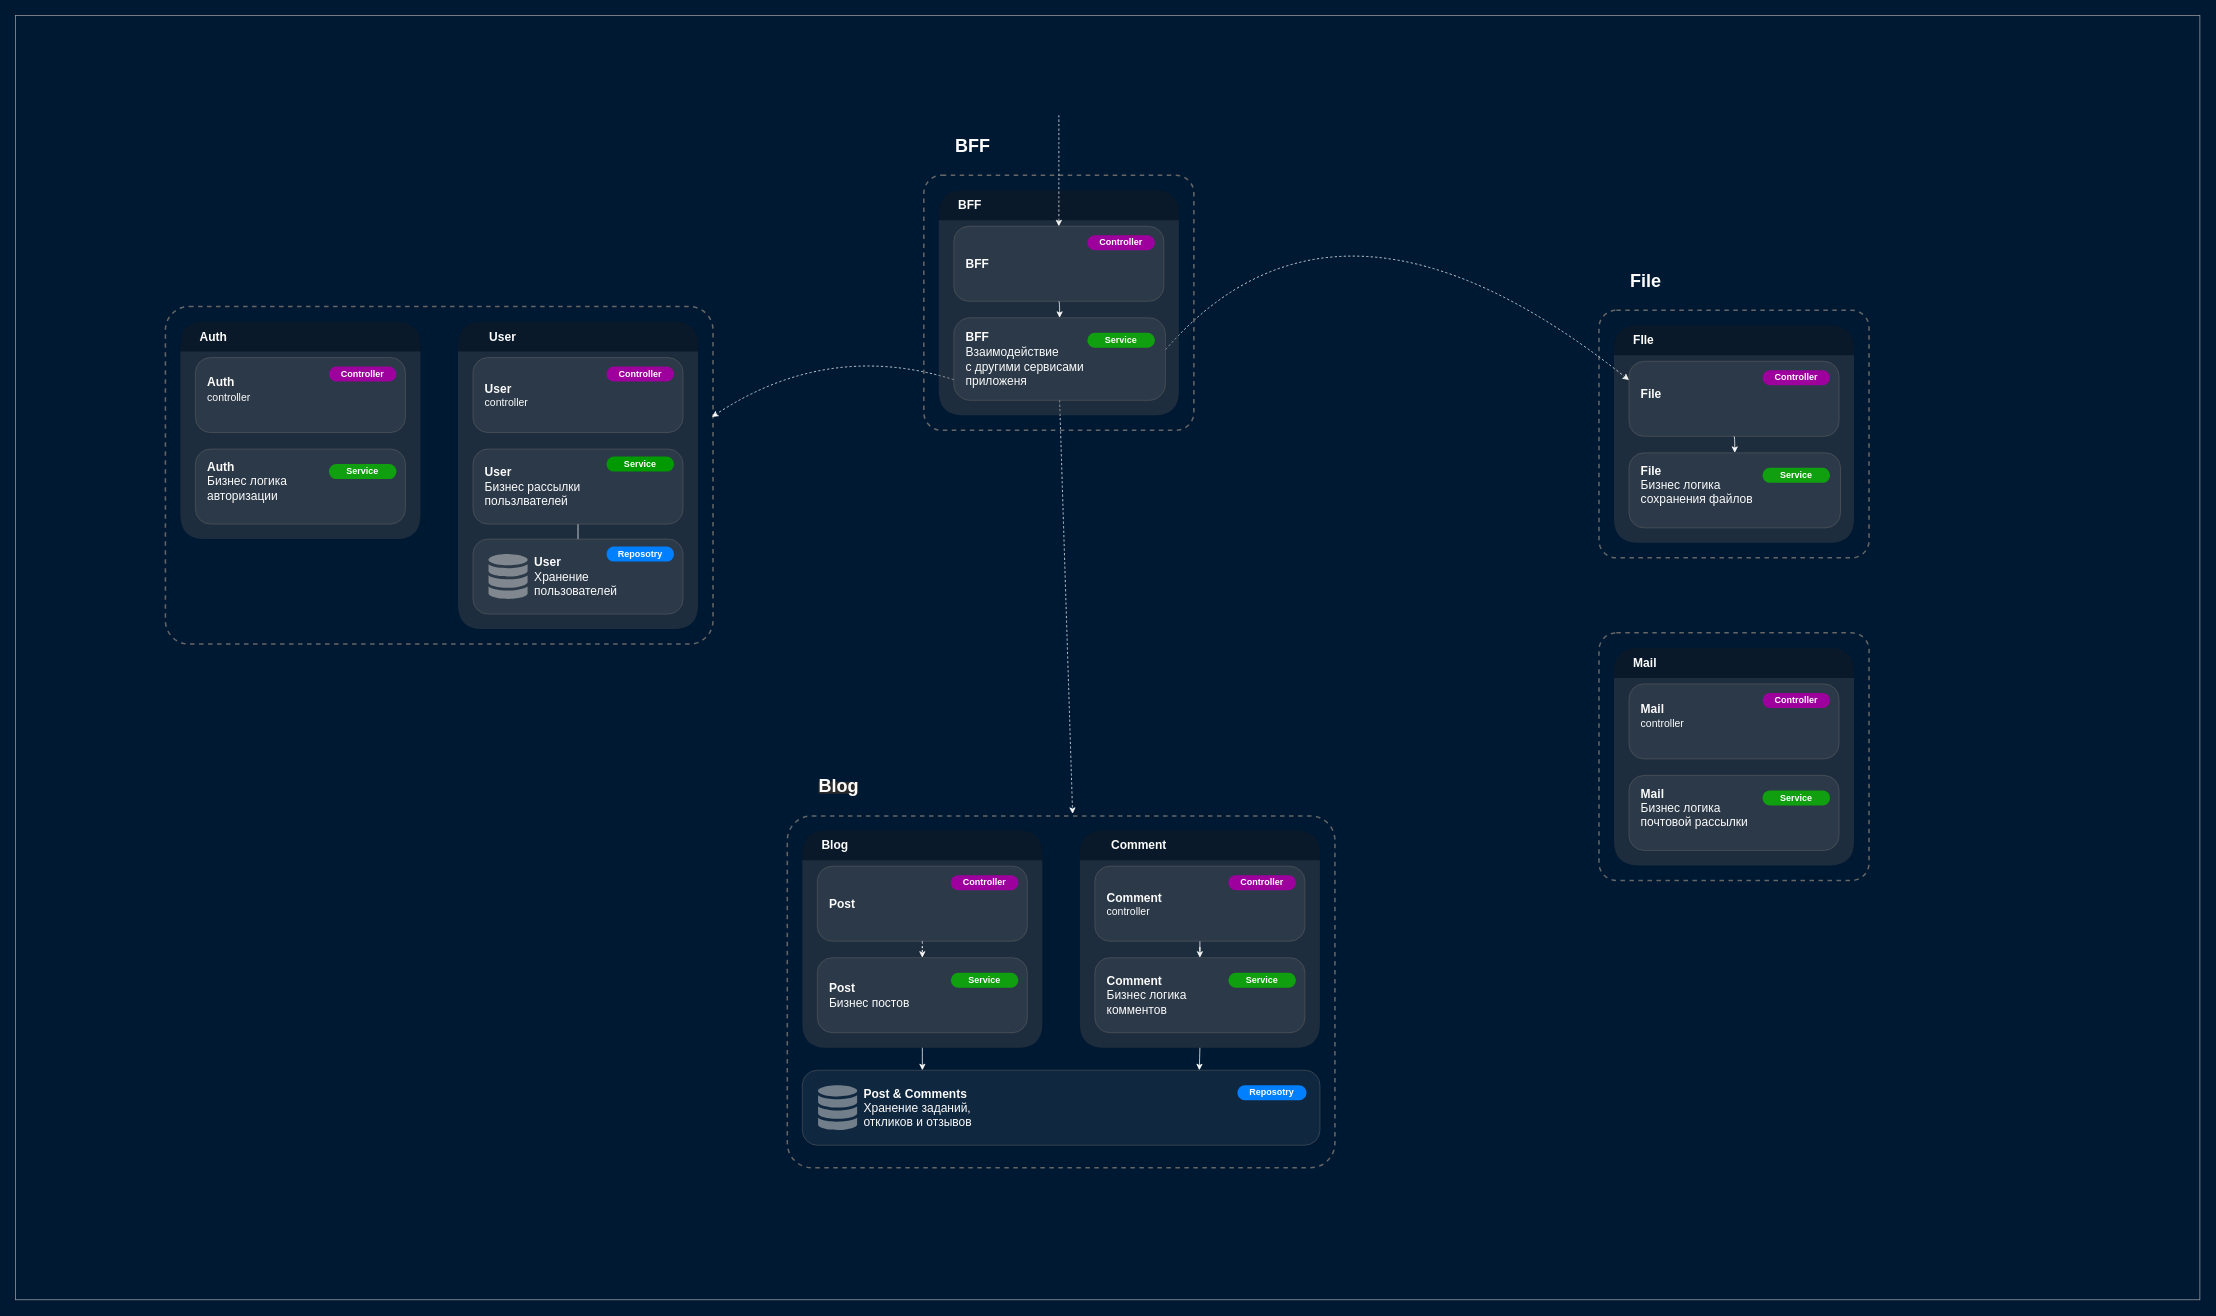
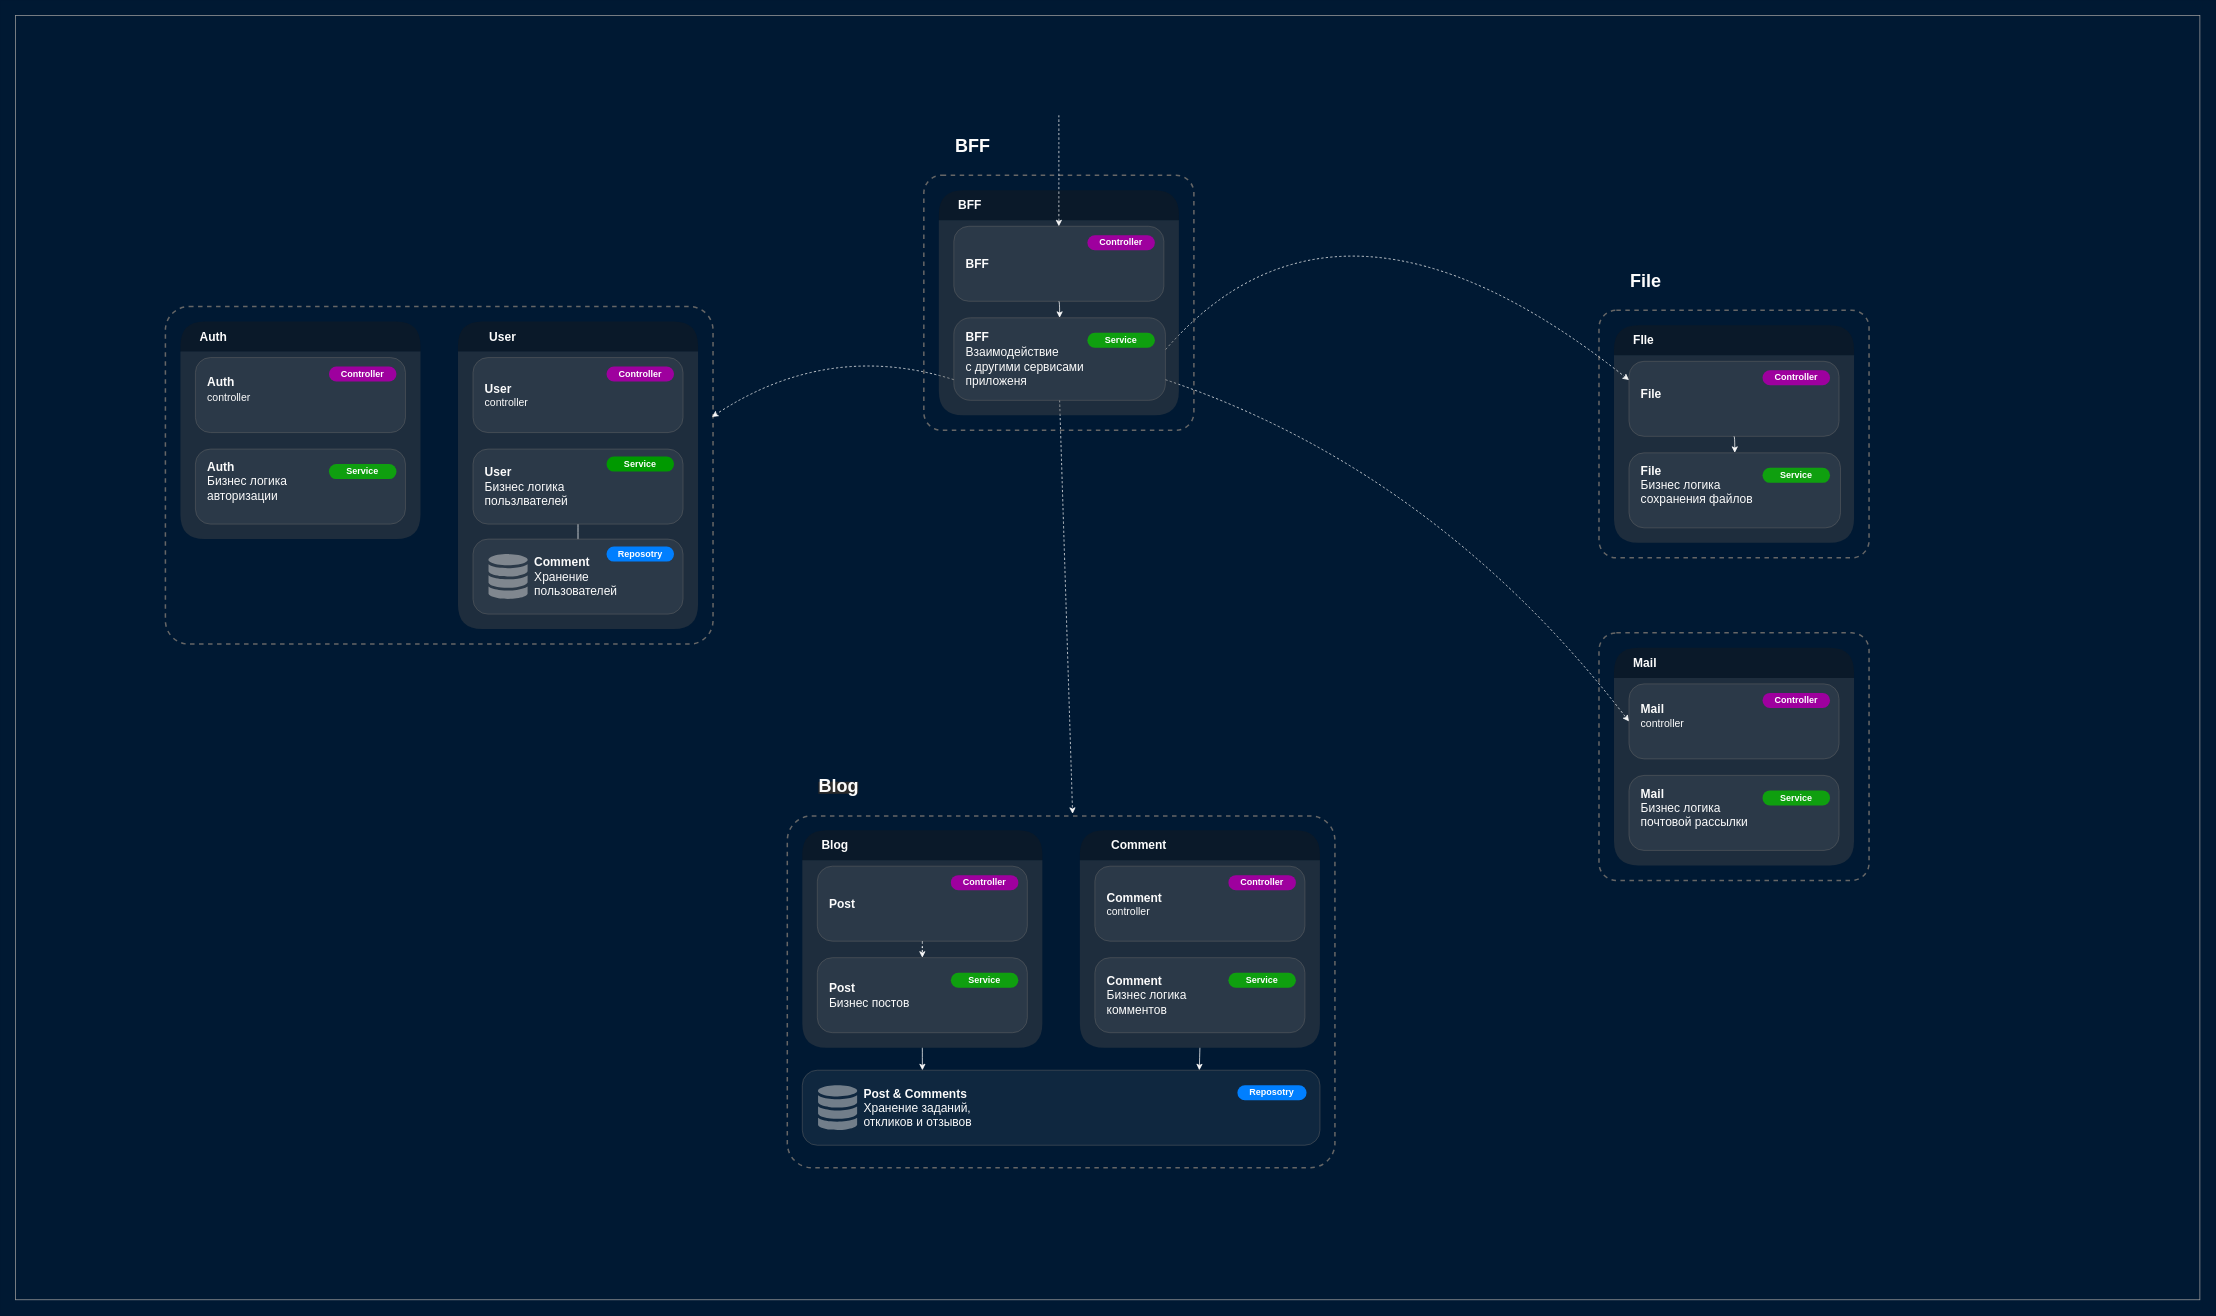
edge "BFF Взаимодействие с другими сервисами приложеня" -> "Mail controller": added
node "User Бизнес рассылки пользлвателей": label "User Бизнес рассылки пользлвателей" -> "User Бизнес логика пользлвателей"
node "UserХранение пользователей": label "UserХранение пользователей" -> "CommentХранение пользователей"
edge "Comment controller" -> "Comment Бизнес логика комментов": removed
